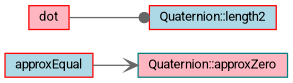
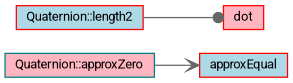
edge "dot" -> "Quaternion::length2": reversed
edge "approxEqual" -> "Quaternion::approxZero": reversed
